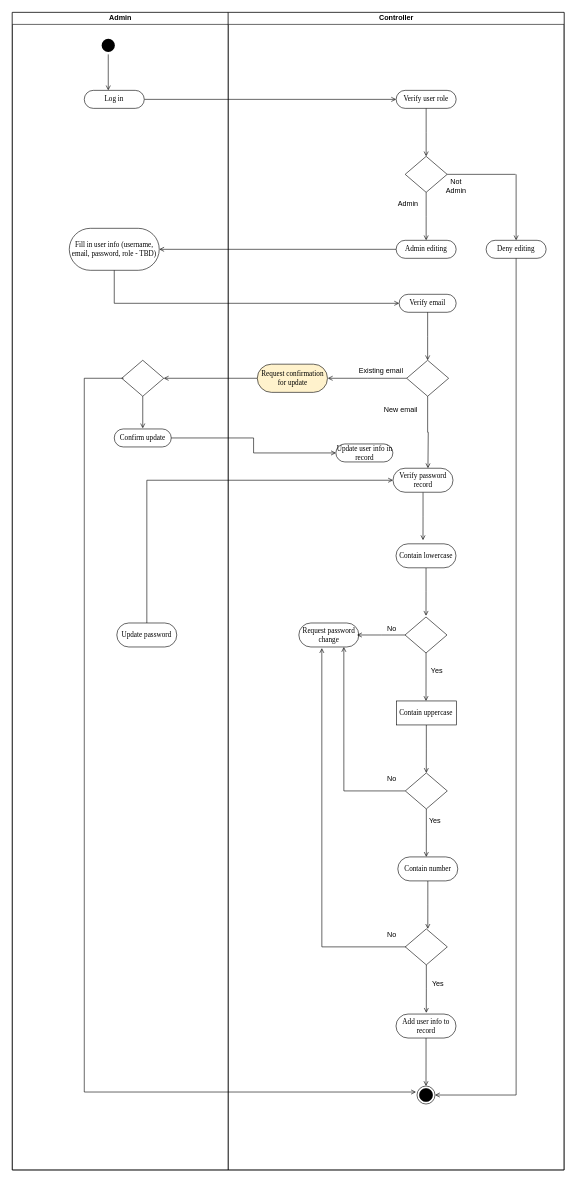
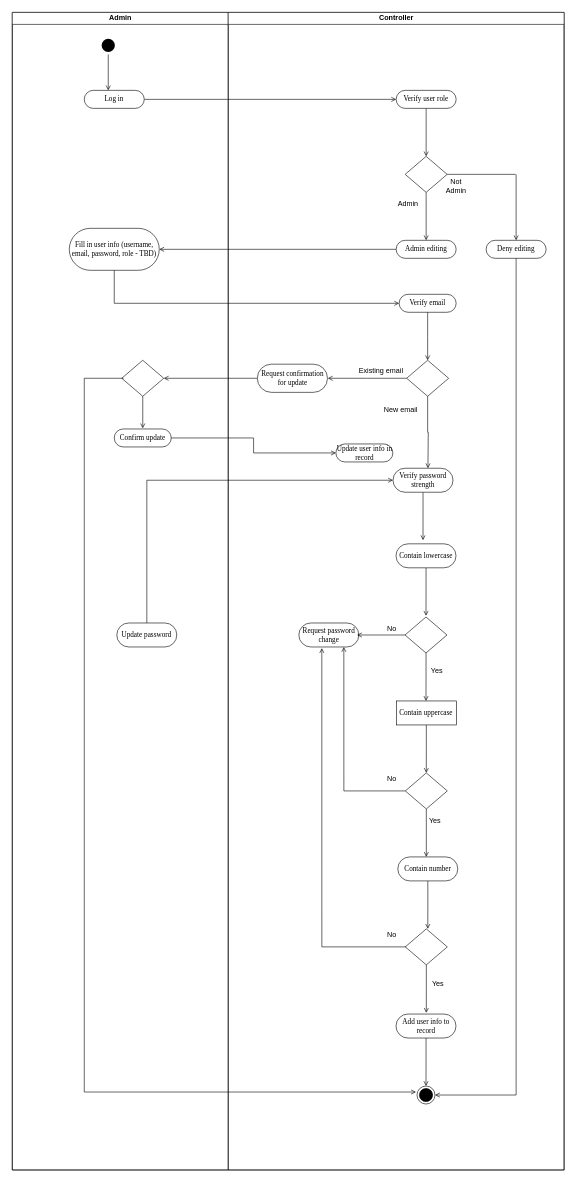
node "Request confirmation for update": fillcolor #fff2cc -> #ffffff
node "Verify password record": label "Verify password record" -> "Verify password strength"
